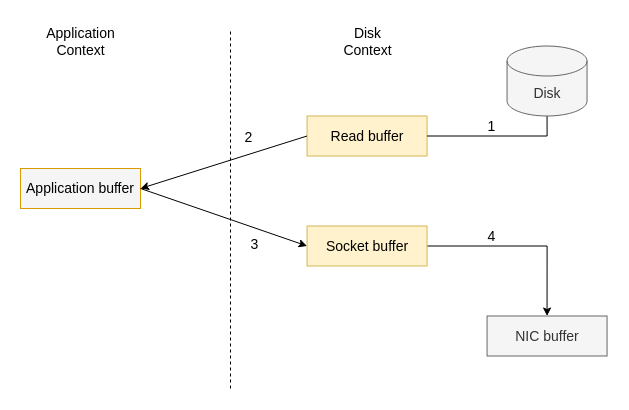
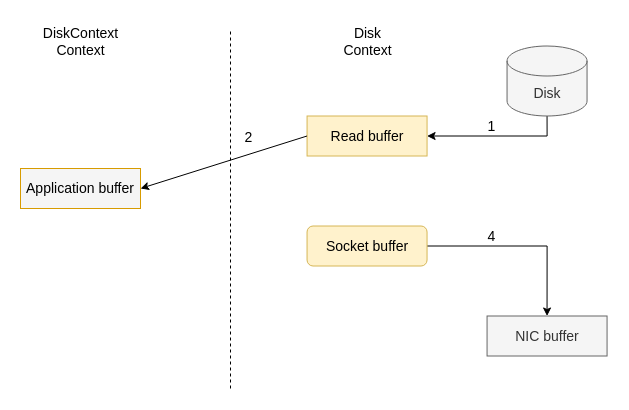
node "Application Context": label "Application Context" -> "DiskContext Context"
edge "Disk" -- "Read buffer": arrowhead none -> classic
edge "Application buffer" -> "Socket buffer": removed, label "3"
node "Socket buffer": shape rectangle -> rounded rectangle
